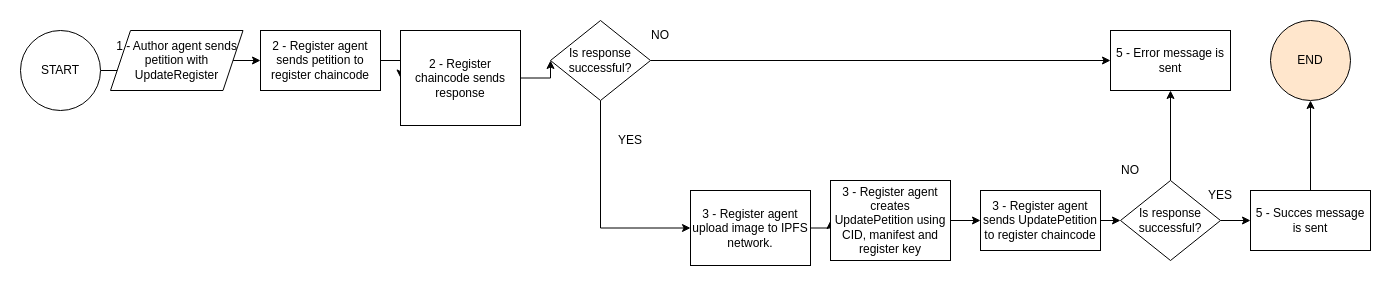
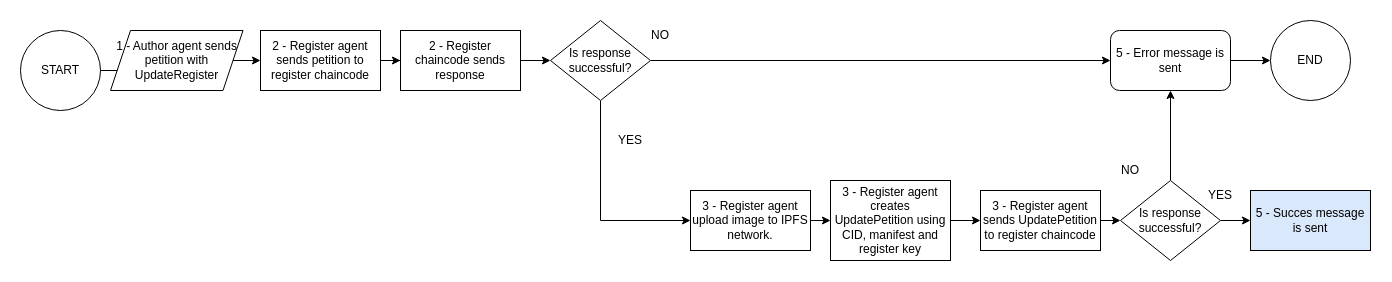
node "5 - Error message is sent": shape rectangle -> rounded rectangle
edge "5 - Error message is sent" -> "END": added
node "END": fillcolor #ffe6cc -> #ffffff
node "2 - Register chaincode sends response": size 120x95 -> 120x60
edge "5 - Succes message is sent" -> "END": removed
node "5 - Succes message is sent": fillcolor #ffffff -> #dae8fc
node "3 - Register agent upload image to IPFS network.": size 120x75 -> 120x60
